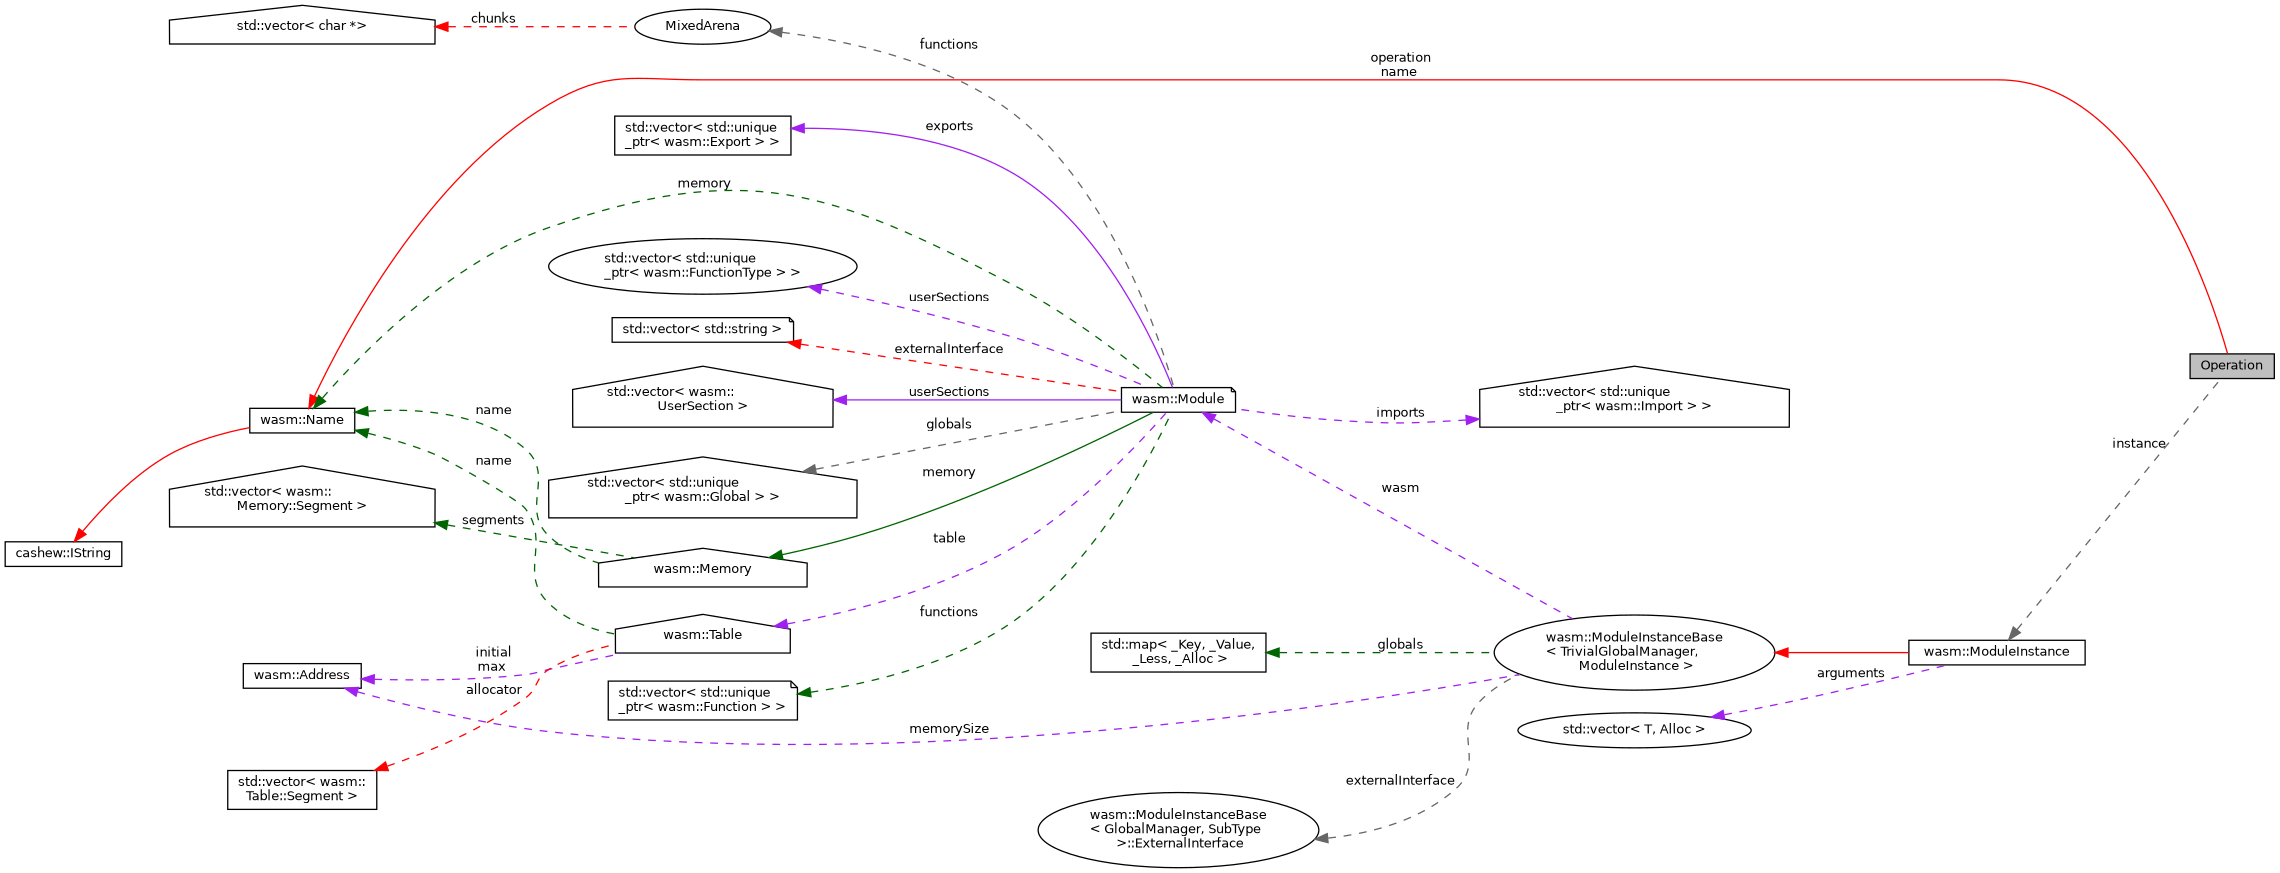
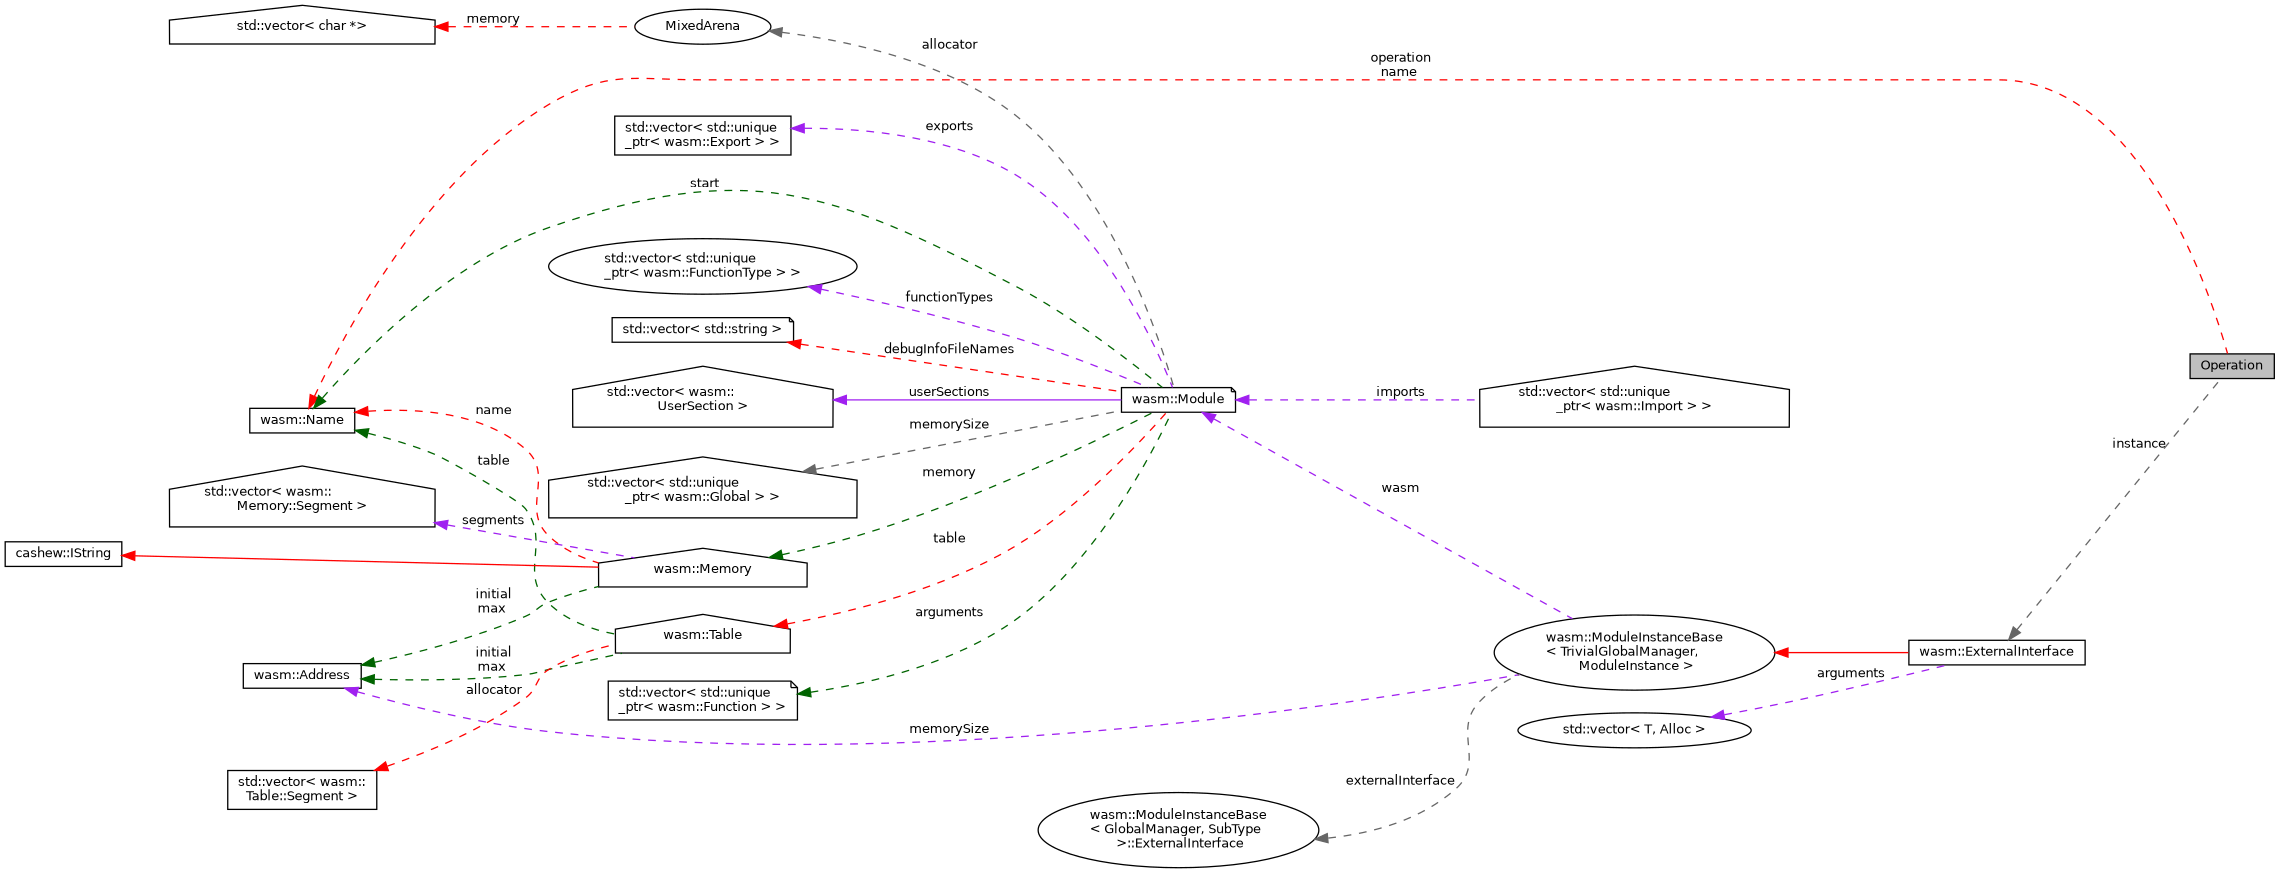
edge "MixedArena" -> "std::vector< char *>": label " chunks" -> " memory"
edge "wasm::Module" -> "MixedArena": label " functions" -> " allocator"
edge "Operation" -> "wasm::Name": style solid -> dashed
edge "wasm::Module" -> "wasm::Name": label " memory" -> " start"
edge "wasm::Module" -> "std::vector< std::unique _ptr< wasm::Export > >": style solid -> dashed
edge "wasm::Module" -> "std::vector< std::unique _ptr< wasm::FunctionType > >": label " userSections" -> " functionTypes"
edge "wasm::Module" -> "std::vector< std::string >": label " externalInterface" -> " debugInfoFileNames"
edge "wasm::Module" -> "std::vector< std::unique _ptr< wasm::Import > >": reversed
edge "wasm::Module" -> "std::vector< std::unique _ptr< wasm::Global > >": label " globals" -> " memorySize"
edge "wasm::Memory" -> "wasm::Name": color darkgreen -> red
edge "wasm::Table" -> "wasm::Name": label " name" -> " table"
edge "wasm::Name" -> "cashew::IString": now "wasm::Memory" -> "cashew::IString"
edge "wasm::Module" -> "wasm::Memory": style solid -> dashed
edge "wasm::Memory" -> "std::vector< wasm:: Memory::Segment >": color darkgreen -> purple
edge "wasm::Module" -> "wasm::Table": color purple -> red
edge "wasm::Module" -> "std::vector< std::unique _ptr< wasm::Function > >": label " functions" -> " arguments"
edge "wasm::Memory" -> "wasm::Address": added, label "initial max"
node "std::map< _Key, _Value, _Less, _Alloc >": removed
node "wasm::ModuleInstance": label "wasm::ModuleInstance" -> "wasm::ExternalInterface"
edge "wasm::Table" -> "wasm::Address": color purple -> darkgreen
